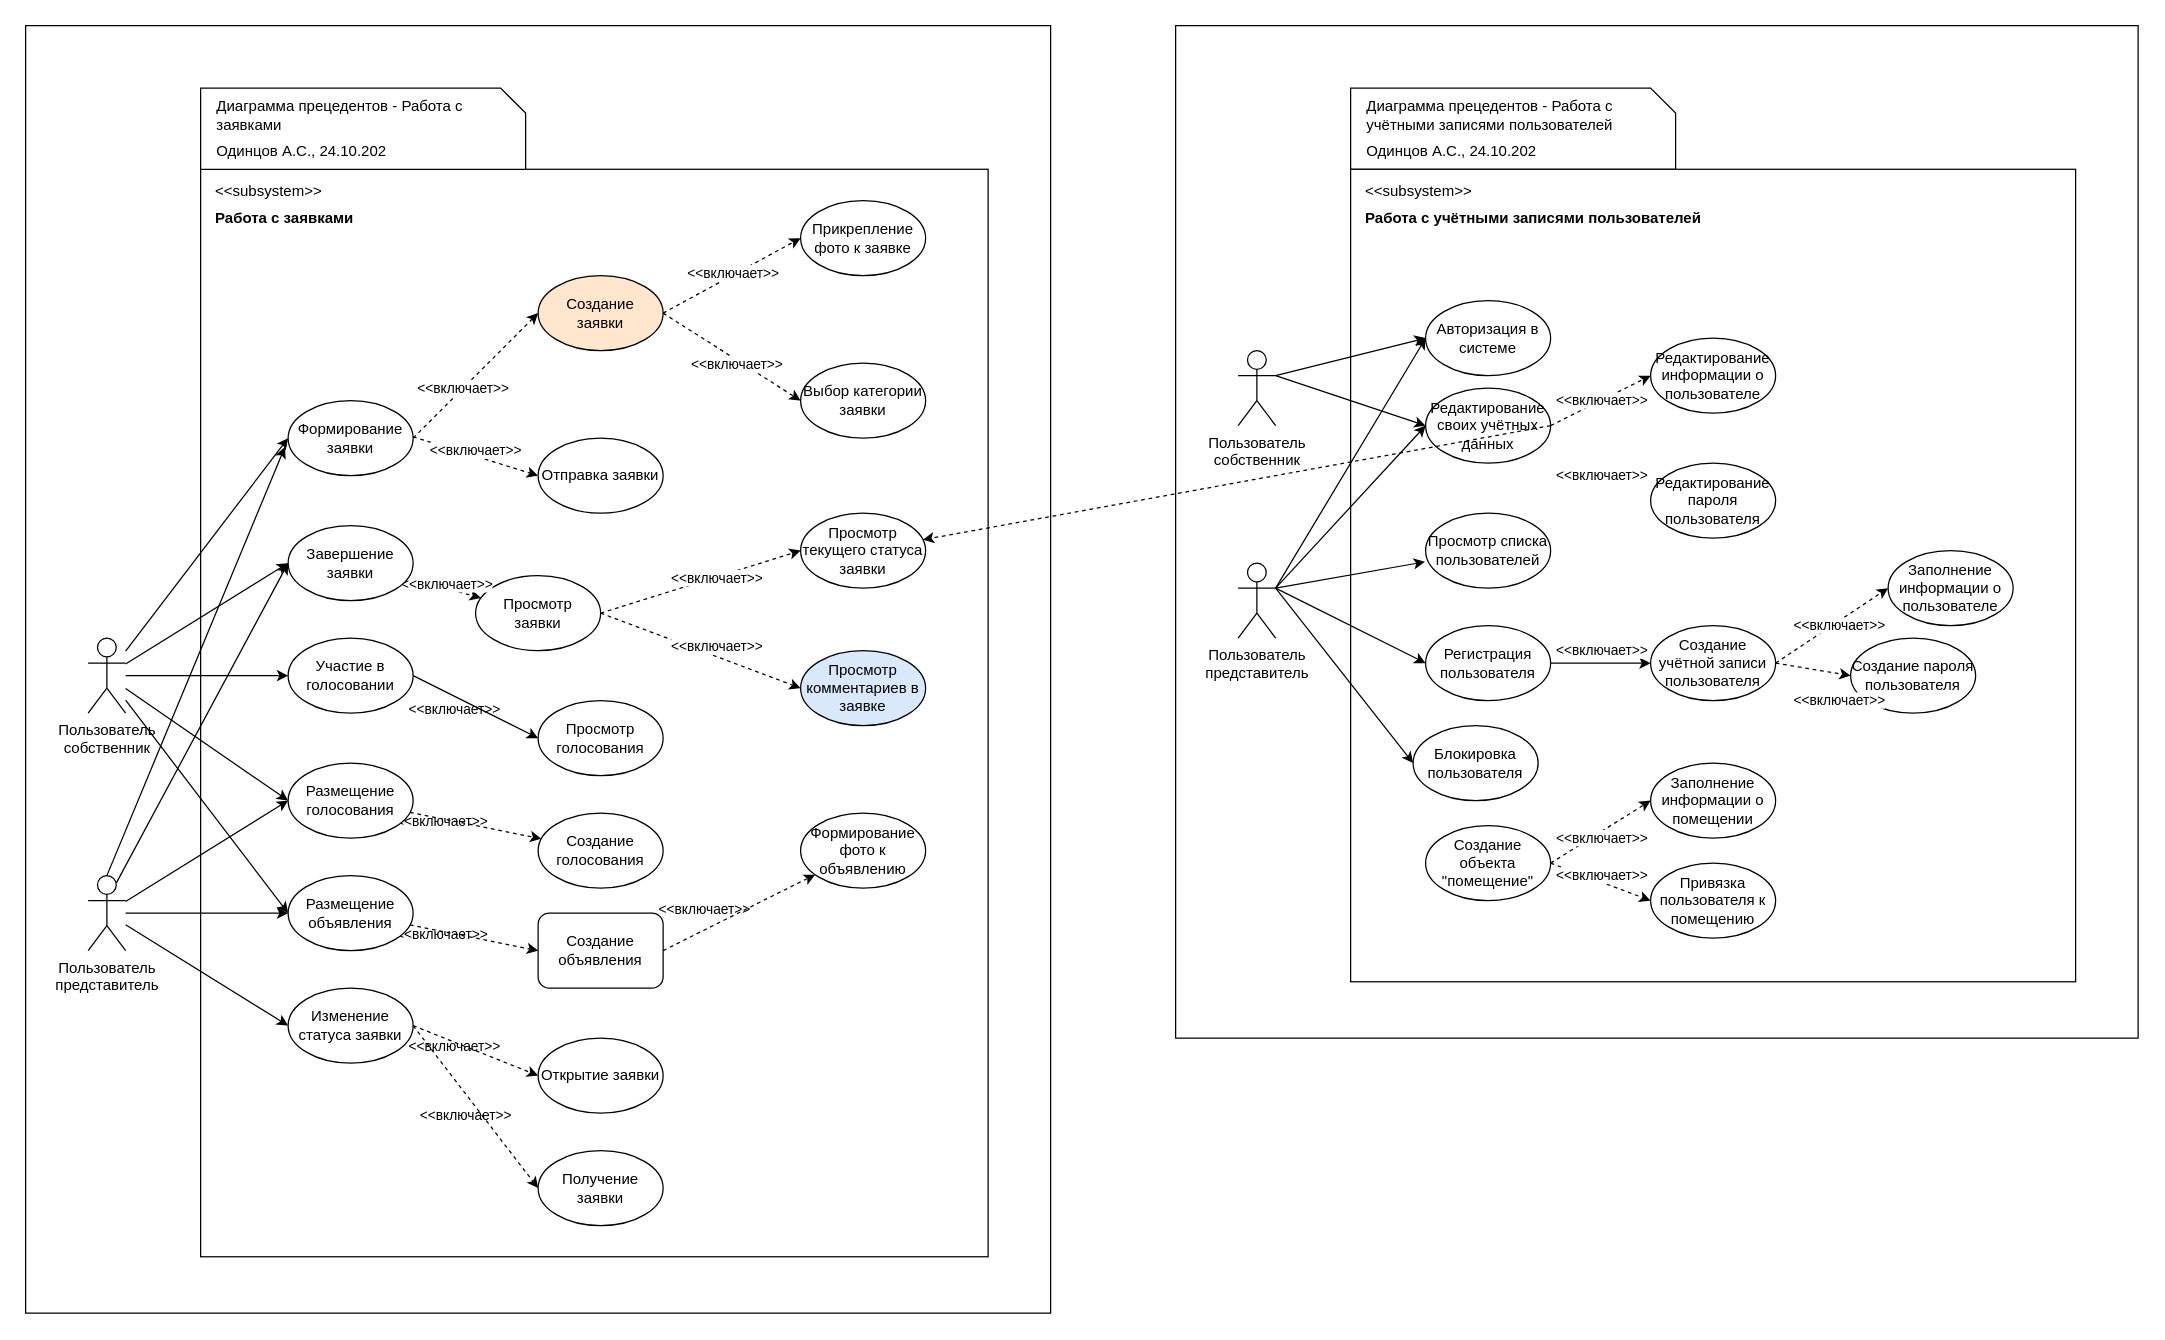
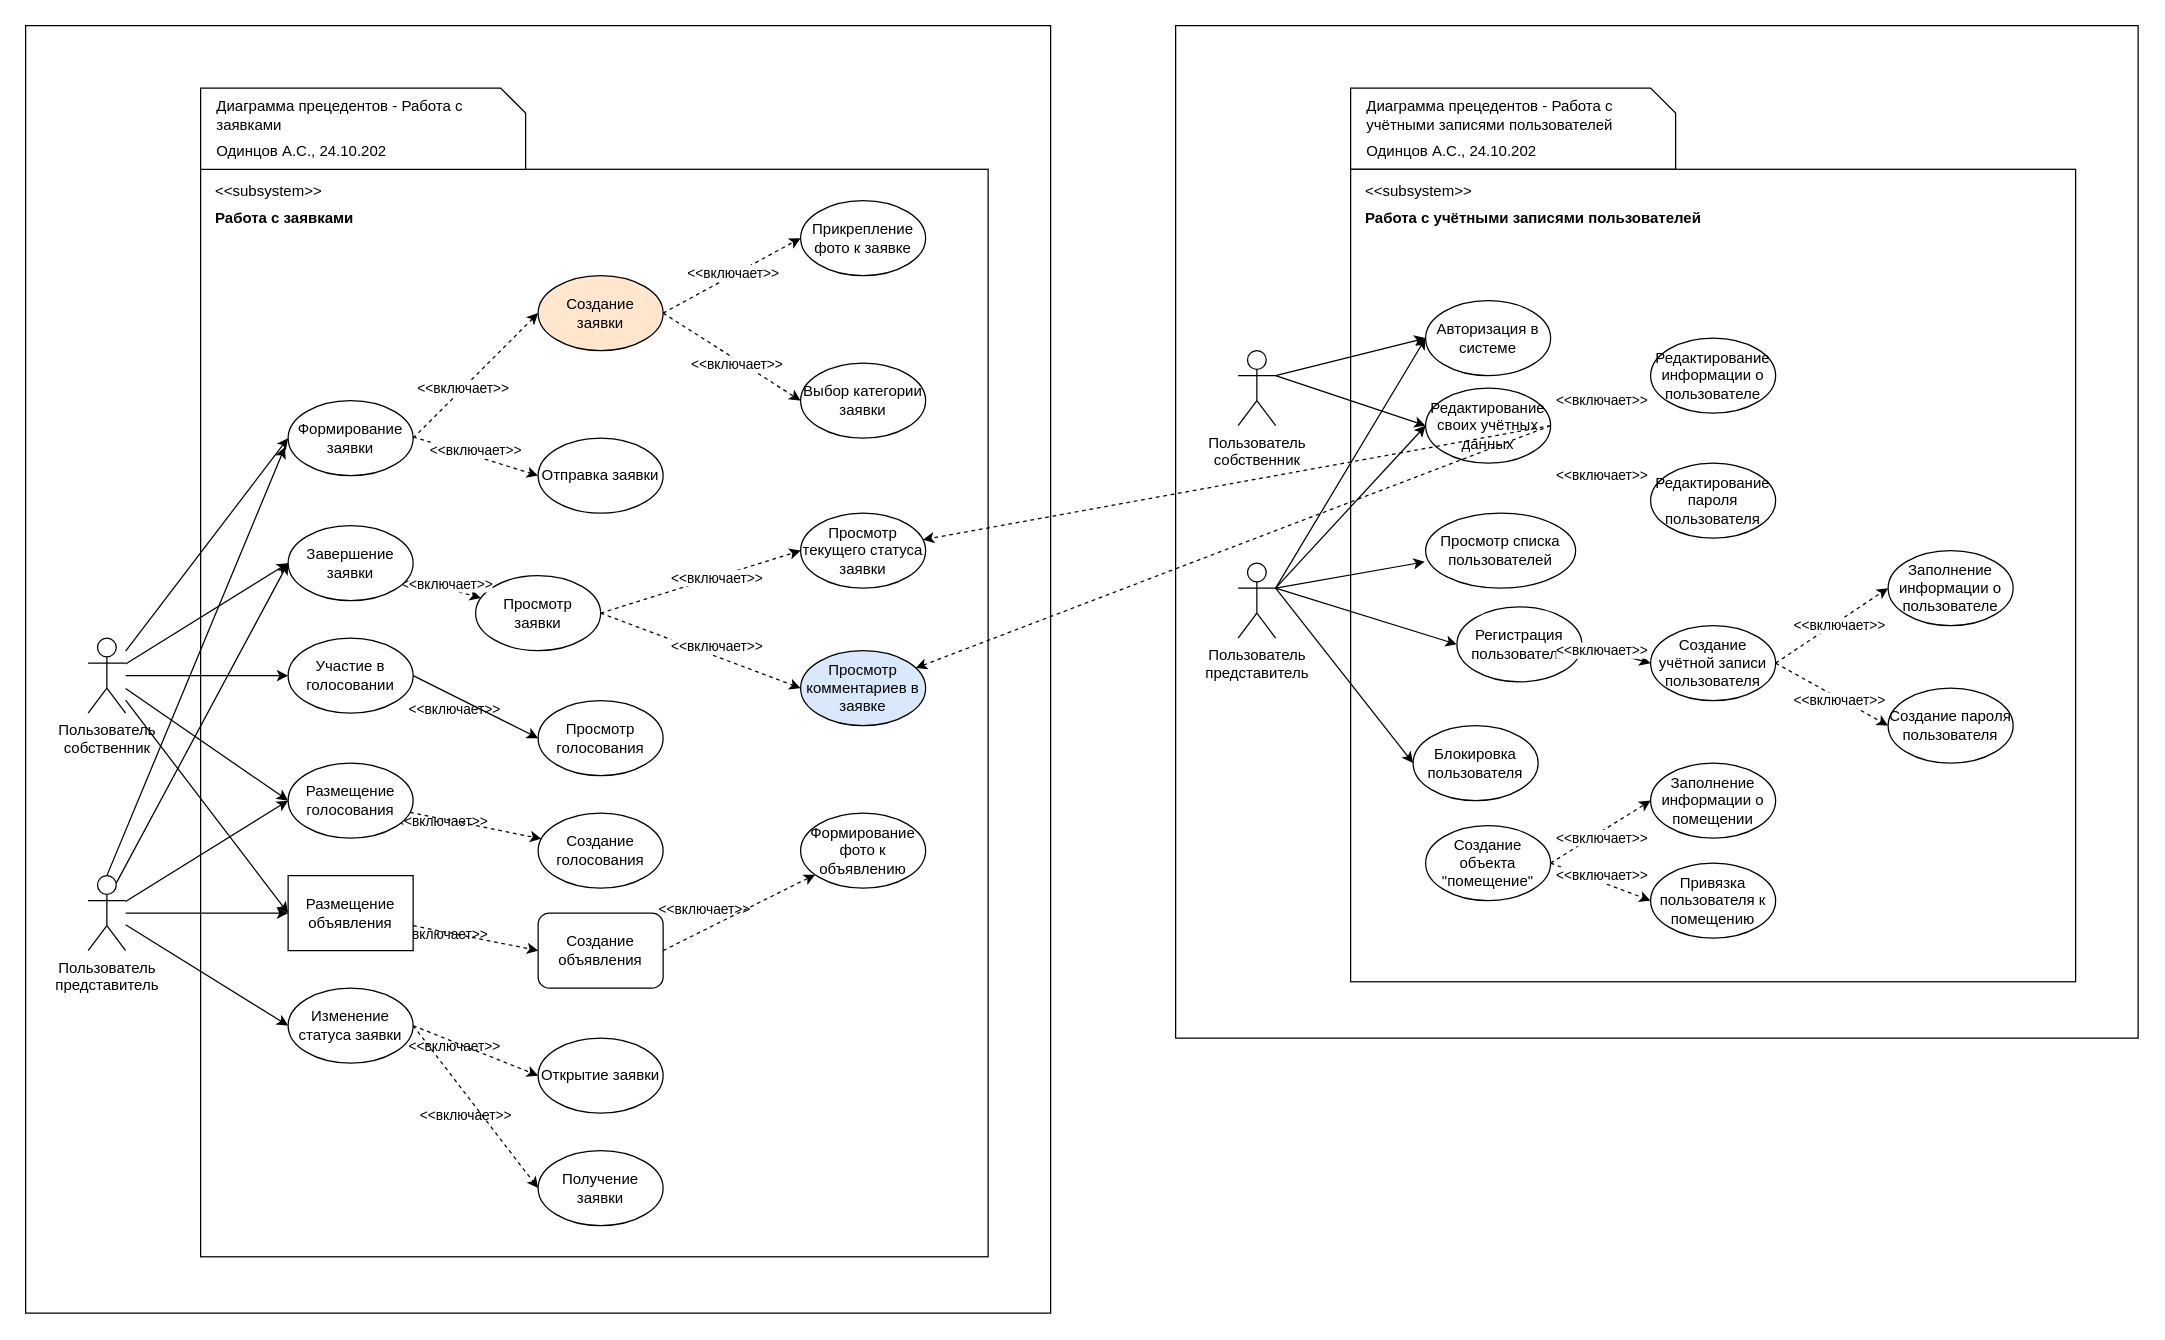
edge "Редактирование своих учётных данных" -> "Редактирование информации о пользователе": now "Редактирование своих учётных данных" -> "Просмотр комментариев в заявке"
node "Просмотр списка пользователей": size 125x75 -> 150x75
node "Регистрация пользователя": moved (1488, 663) -> (1519, 644)
node "Создание пароля пользователя": moved (1913, 676) -> (1951, 726)
node "Размещение объявления": shape ellipse -> rectangle
